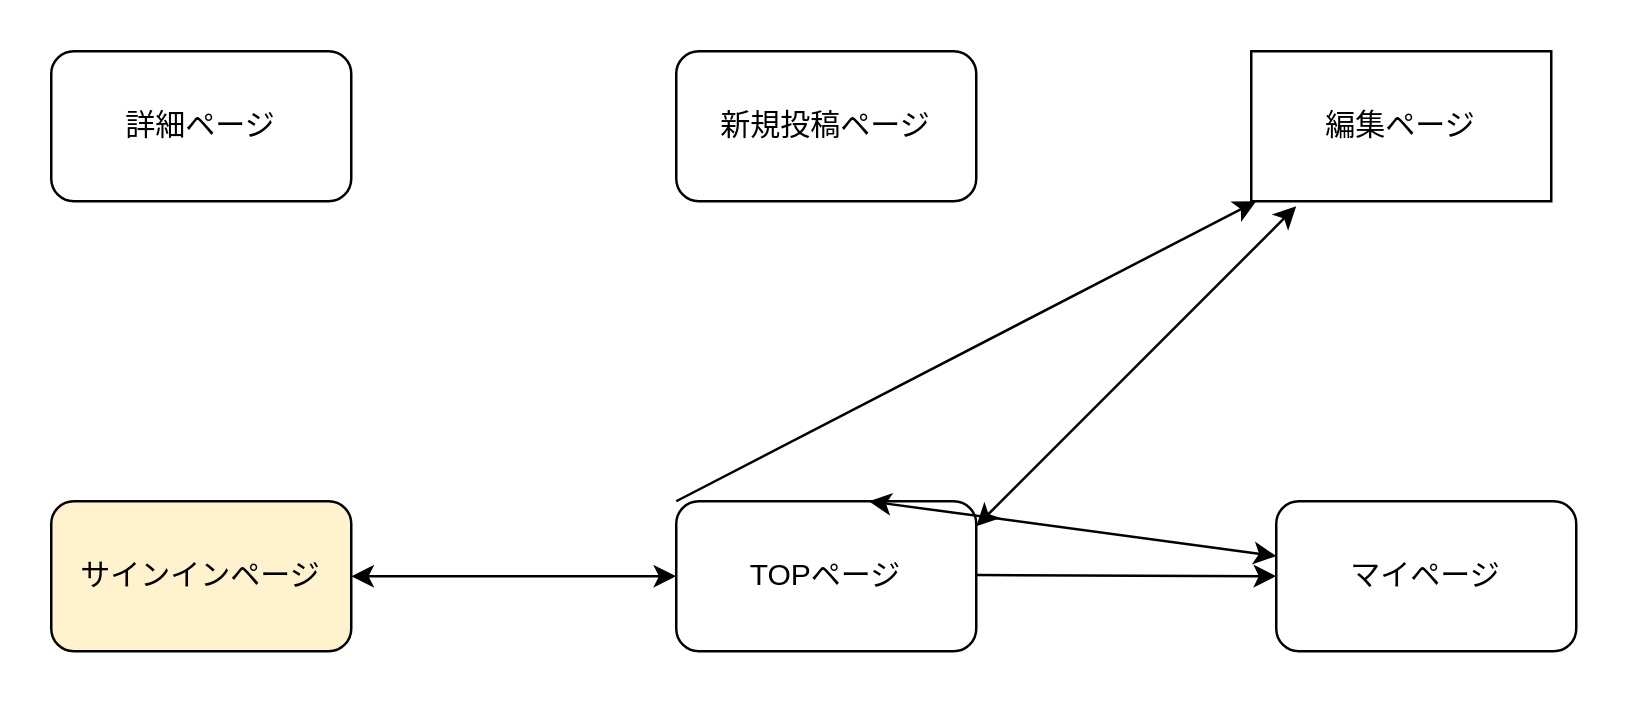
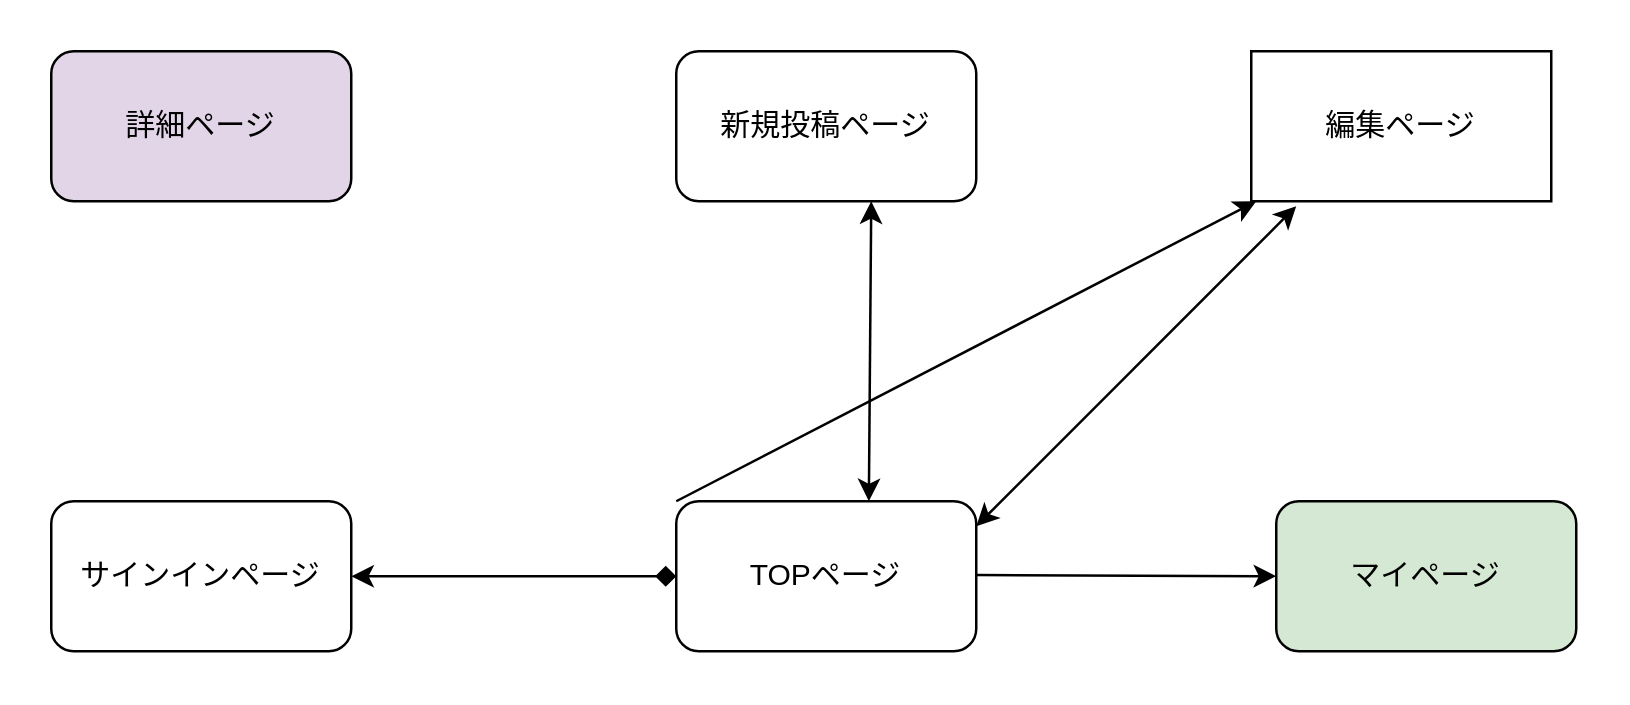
node "詳細ページ": fillcolor #ffffff -> #e1d5e7
edge "TOPページ" -- "マイページ": now "TOPページ" -- "新規投稿ページ"
node "サインインページ": fillcolor #fff2cc -> #ffffff
edge "サインインページ" -- "TOPページ": arrowhead classic -> diamond
node "マイページ": fillcolor #ffffff -> #d5e8d4
